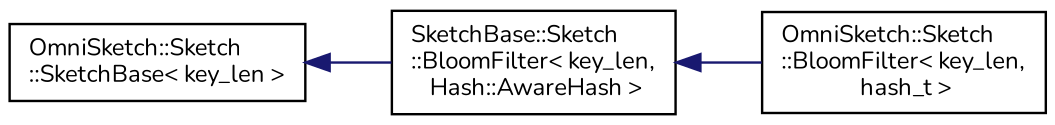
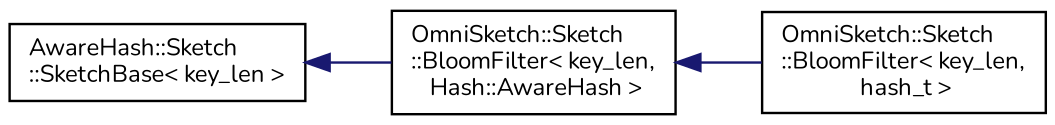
node "OmniSketch::Sketch ::SketchBase< key_len >": label "OmniSketch::Sketch ::SketchBase< key_len >" -> "AwareHash::Sketch ::SketchBase< key_len >"
node "SketchBase::Sketch ::BloomFilter< key_len, Hash::AwareHash >": label "SketchBase::Sketch ::BloomFilter< key_len, Hash::AwareHash >" -> "OmniSketch::Sketch ::BloomFilter< key_len, Hash::AwareHash >"
